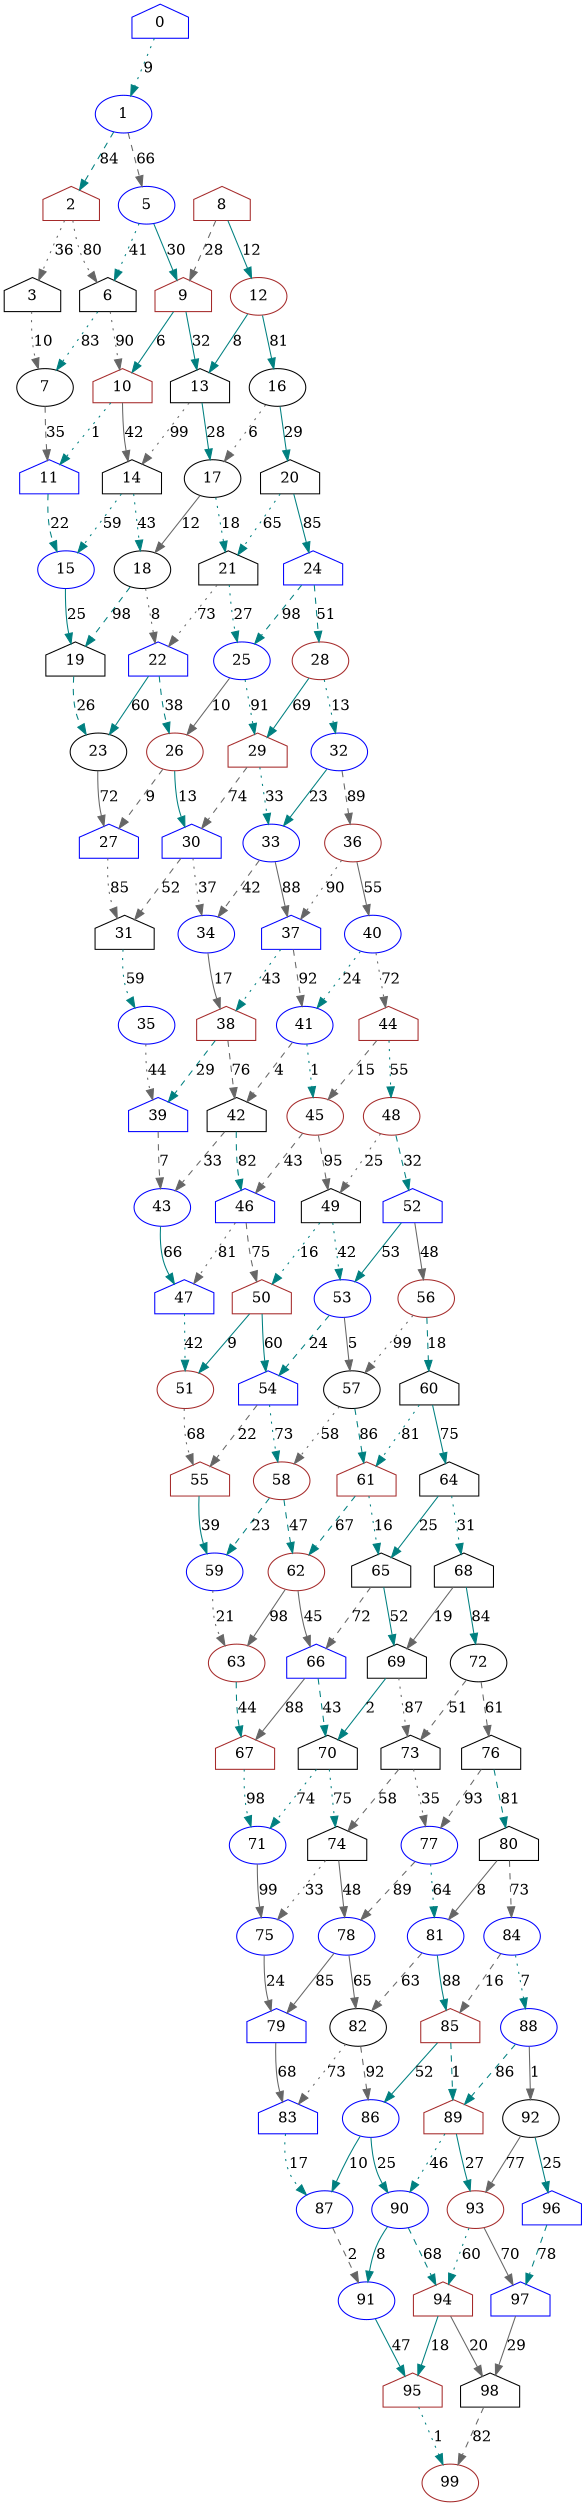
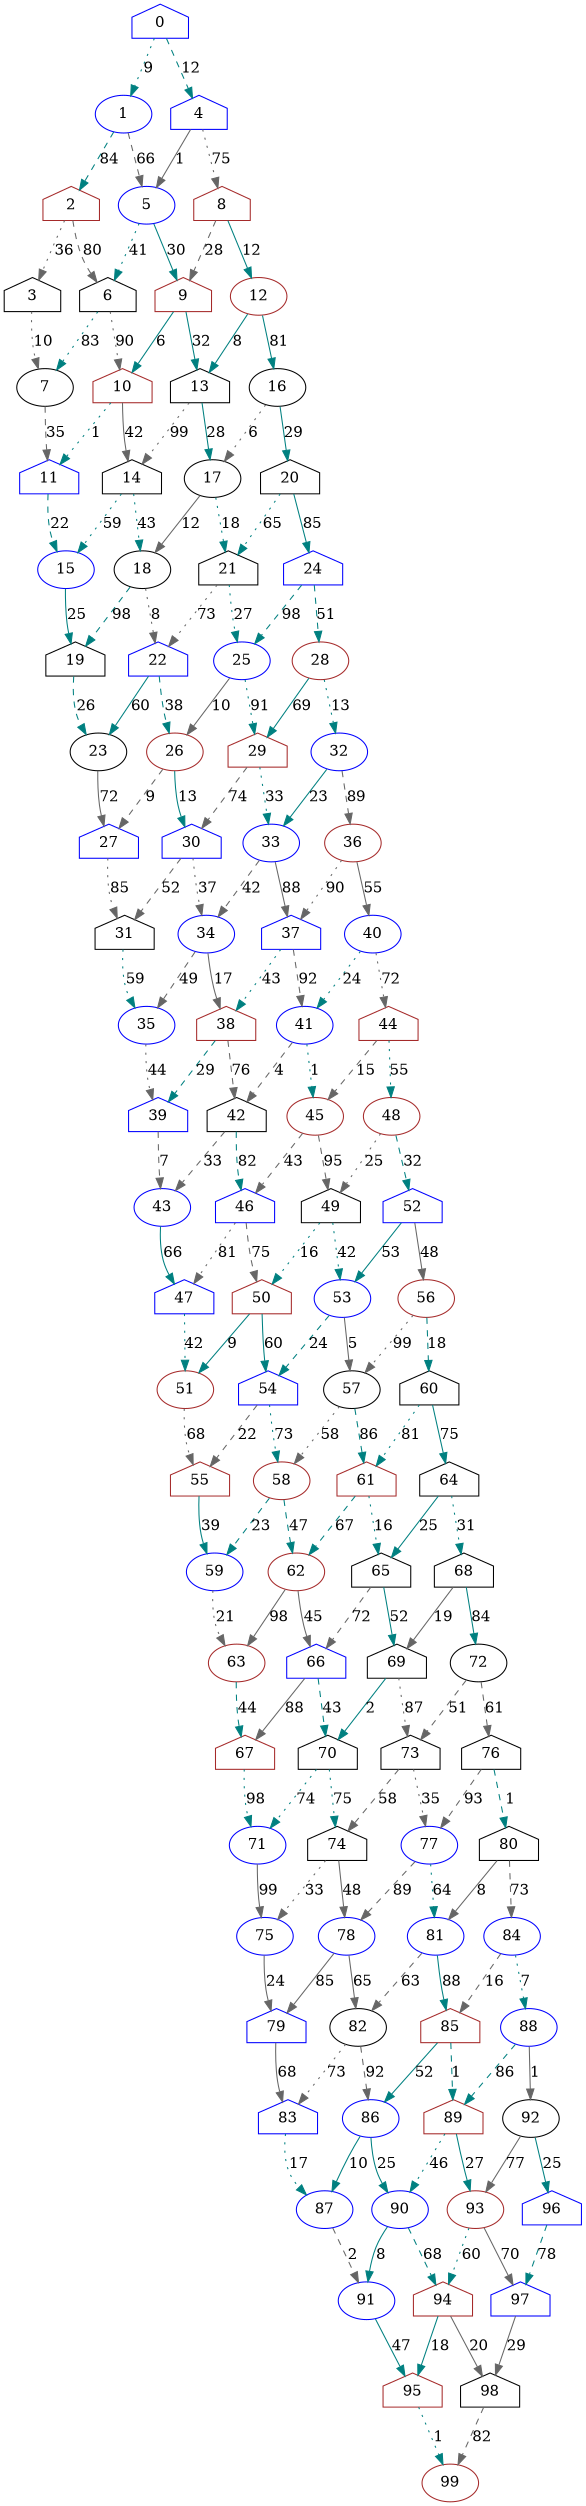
node "4": added
edge "2" -> "6": style dotted -> dashed
edge "34" -> "35": added, label "49"
edge "76" -> "80": label "81" -> "1"
